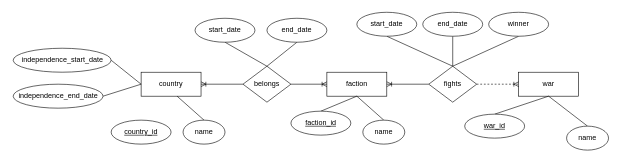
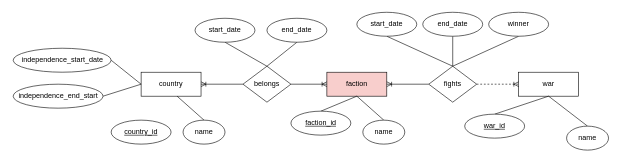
node "faction": fillcolor #ffffff -> #f8cecc
node "independence_end_date": label "independence_end_date" -> "independence_end_start"
